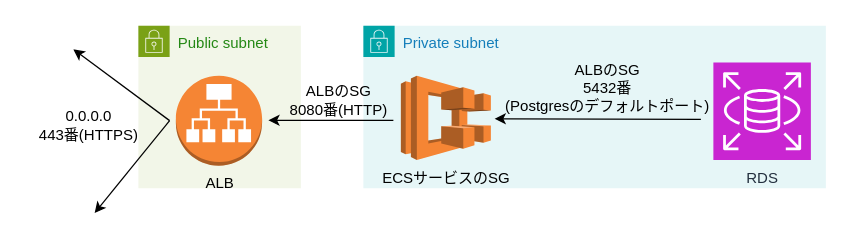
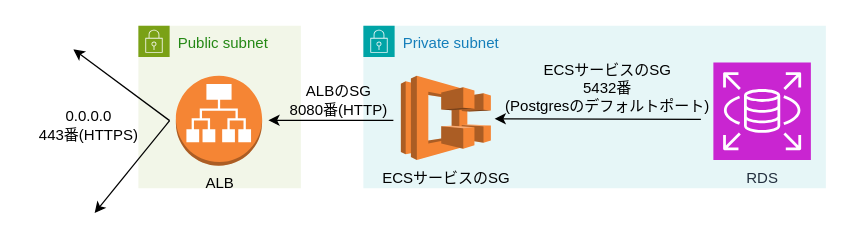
node "ALBのSG 5432番 (Postgresのデフォルトポート)": label "ALBのSG 5432番 (Postgresのデフォルトポート)" -> "ECSサービスのSG 5432番 (Postgresのデフォルトポート)"
